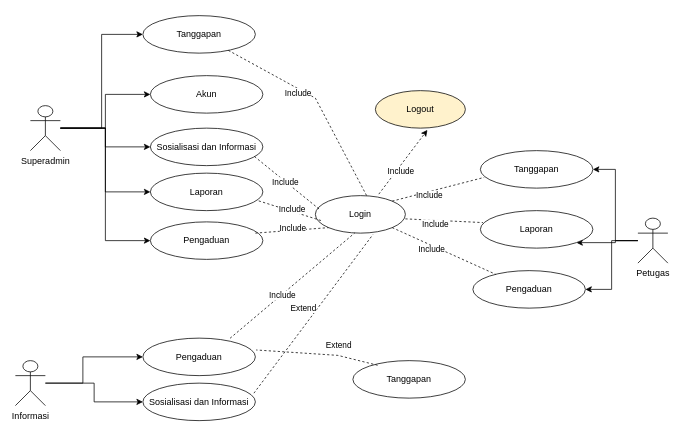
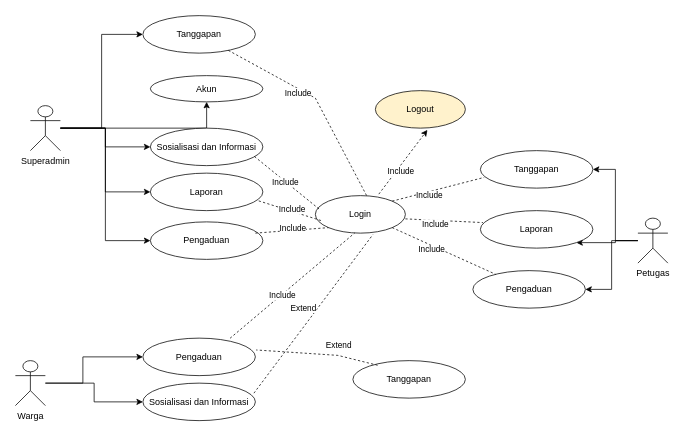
node "Akun": size 113x38 -> 113x26
node "Informasi": label "Informasi" -> "Warga"
